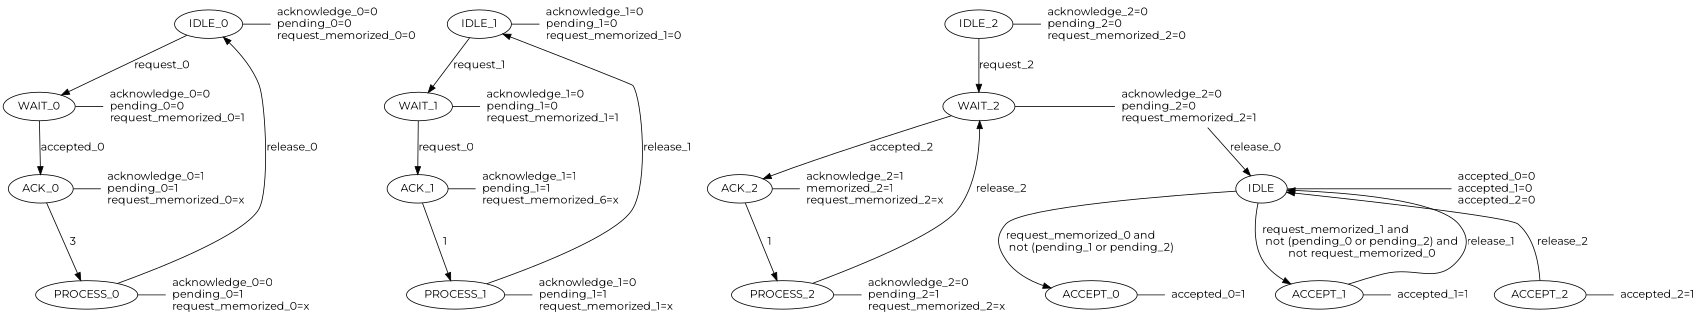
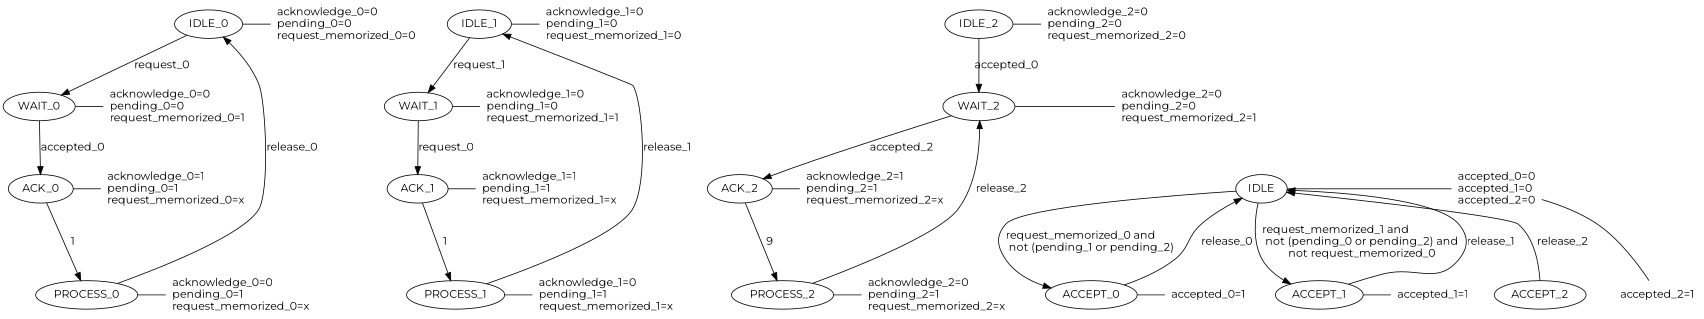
edge "IDLE_2" -> "WAIT_2": label "request_2" -> "accepted_0"
edge "acknowledge_2=0 pending_2=0 request_memorized_2=1" -> "IDLE": now "ACCEPT_0" -> "IDLE"
node "acknowledge_1=1 pending_1=1 request_memorized_6=x": label "acknowledge_1=1 pending_1=1 request_memorized_6=x" -> "acknowledge_1=1 pending_1=1 request_memorized_1=x"
node "acknowledge_2=1 memorized_2=1 request_memorized_2=x": label "acknowledge_2=1 memorized_2=1 request_memorized_2=x" -> "acknowledge_2=1 pending_2=1 request_memorized_2=x"
edge "ACK_0" -> "PROCESS_0": label "3" -> "1"
edge "ACK_2" -> "PROCESS_2": label "1" -> "9"
edge "ACCEPT_2" -- "accepted_2=1": now "accepted_0=0 accepted_1=0 accepted_2=0" -- "accepted_2=1"
